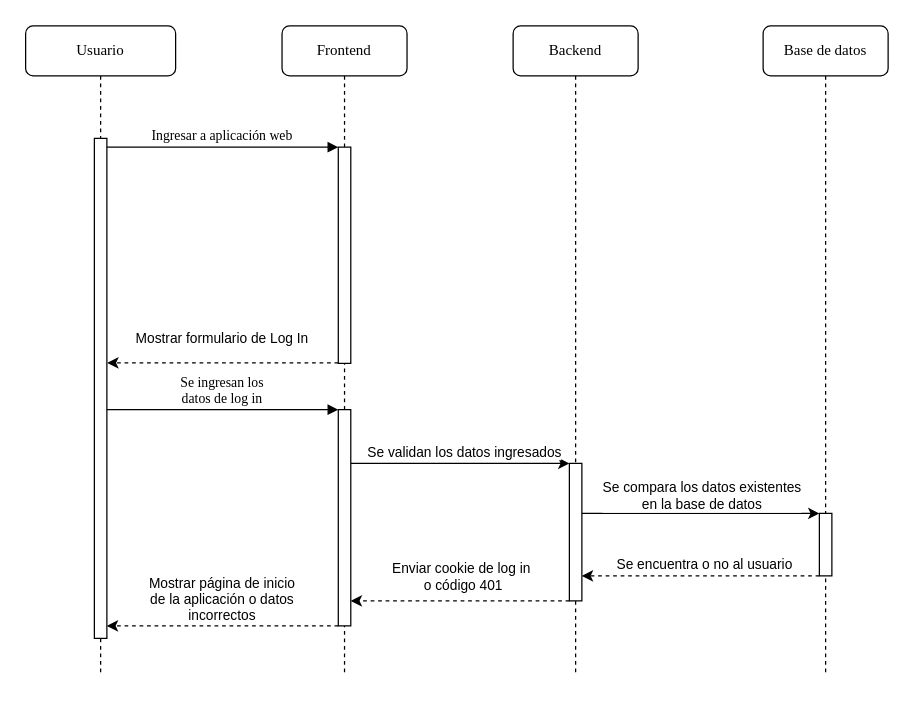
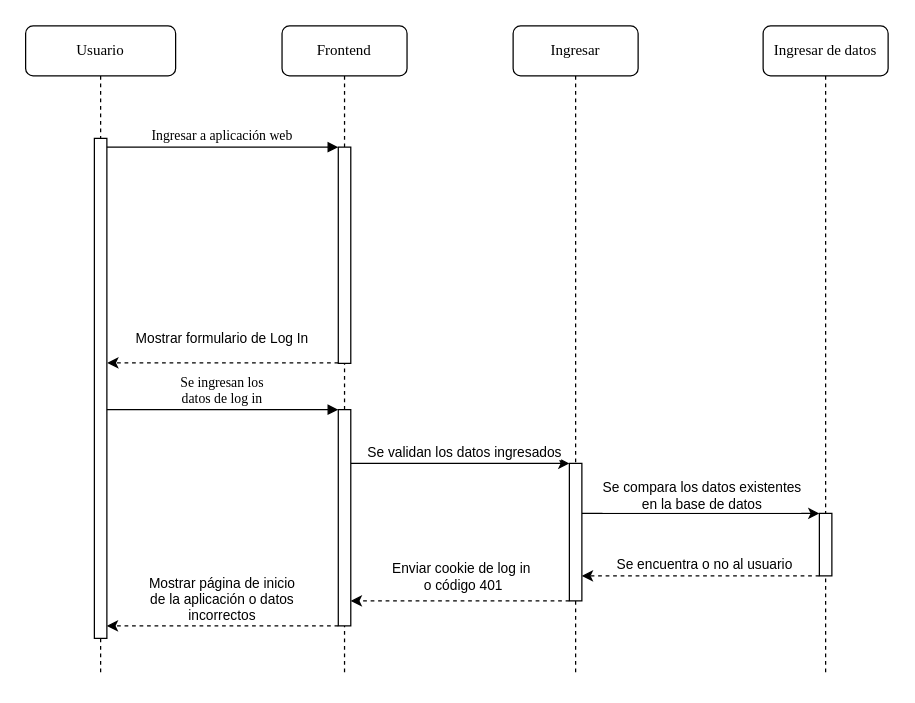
node "Backend": label "Backend" -> "Ingresar"
node "Base de datos": label "Base de datos" -> "Ingresar de datos"
